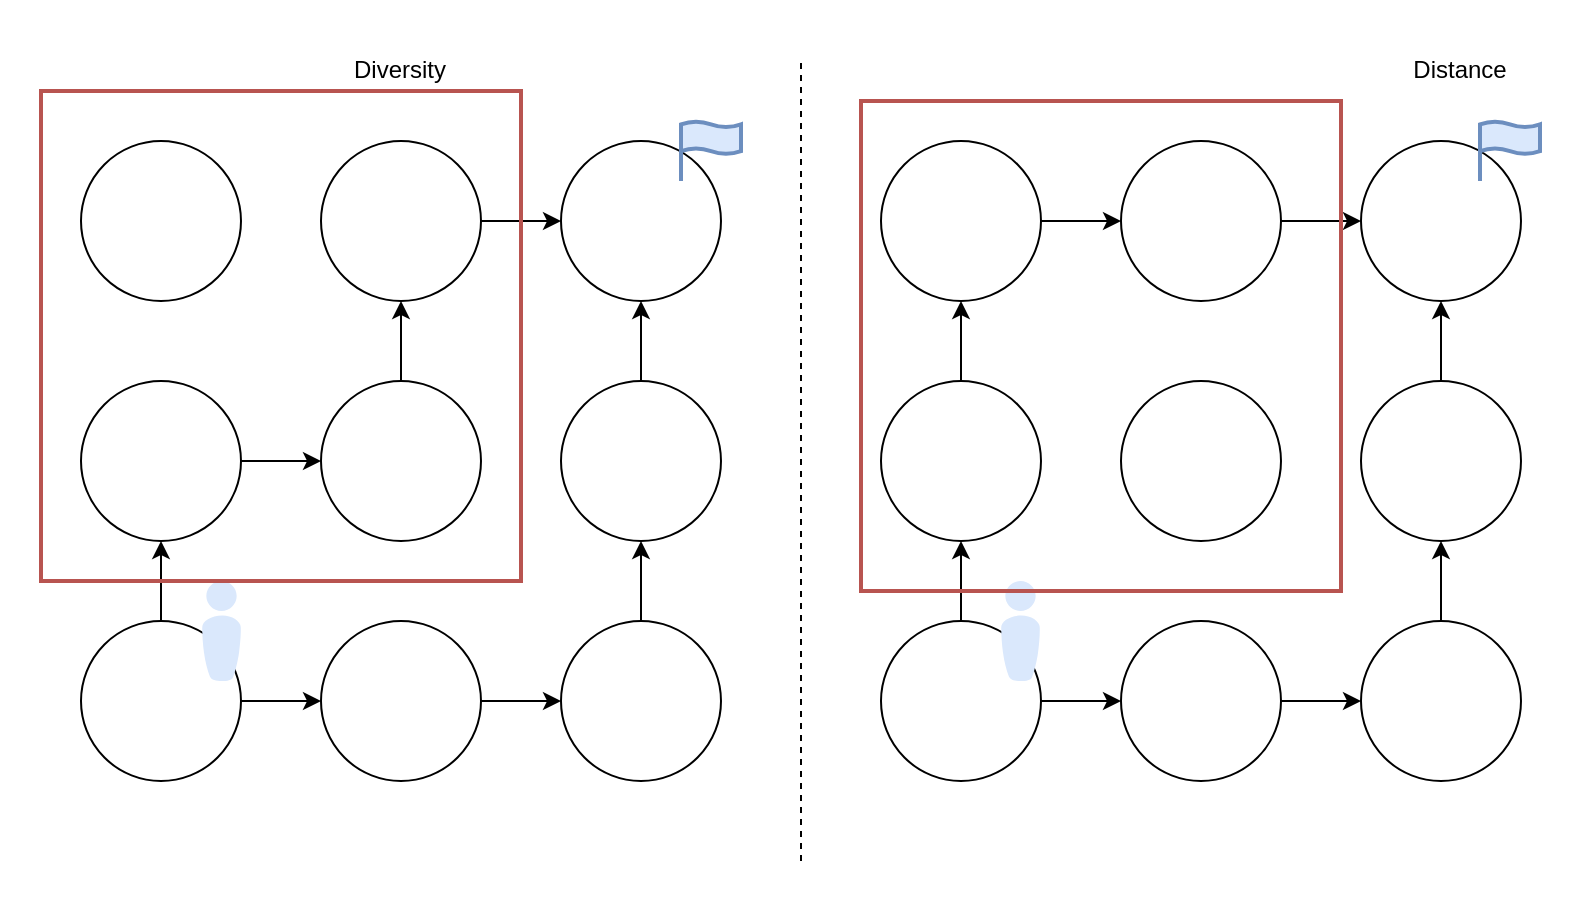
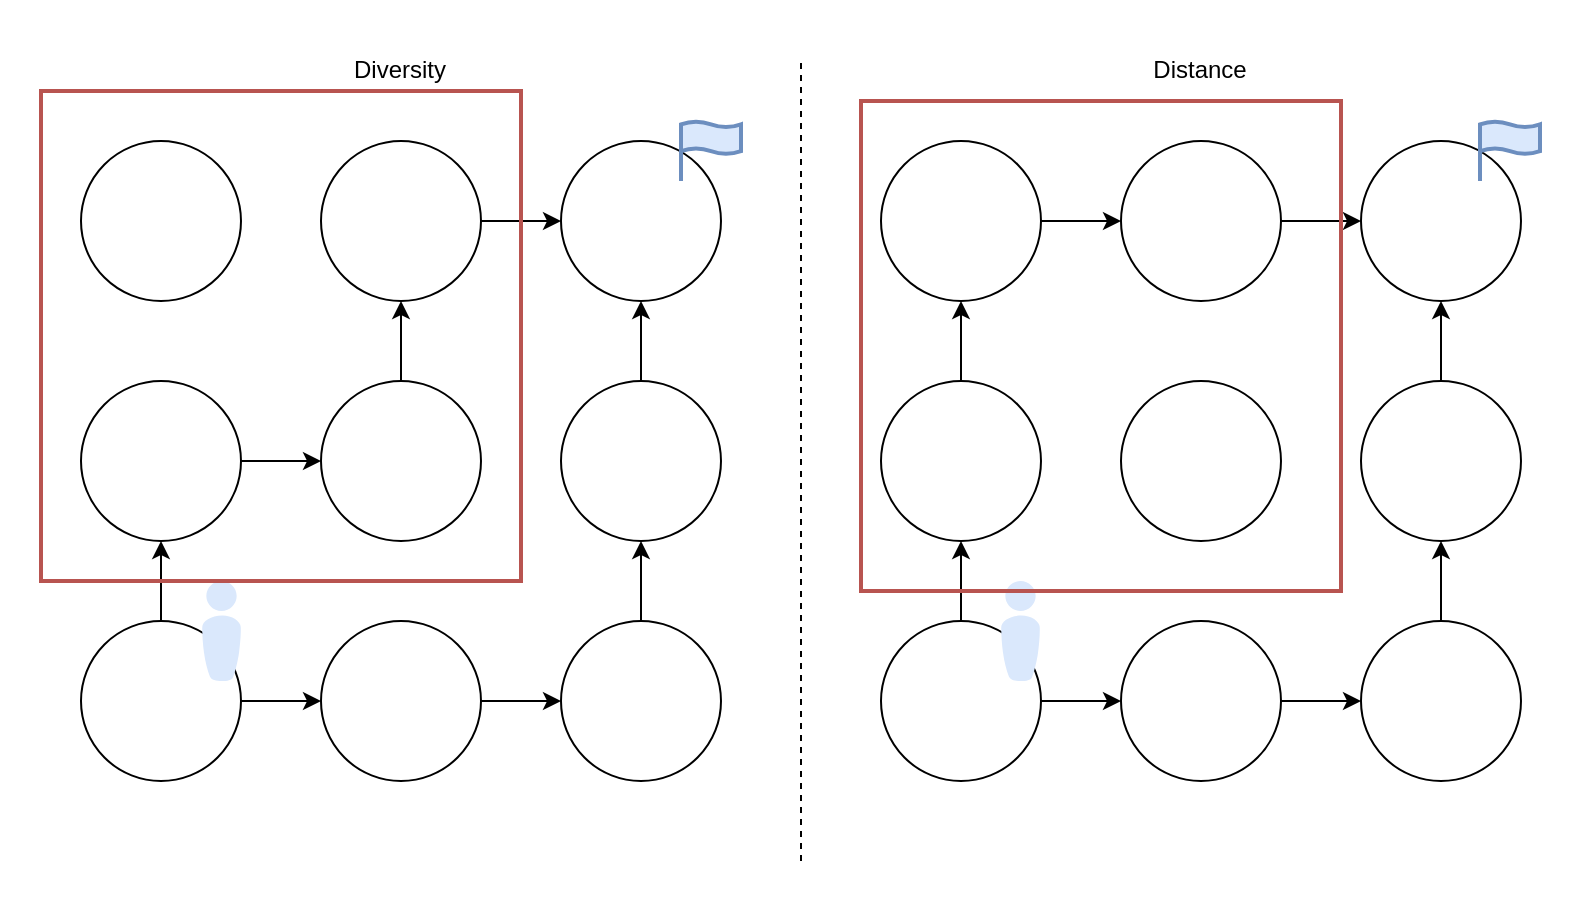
node "Distance": moved (1461, 71) -> (1201, 71)
